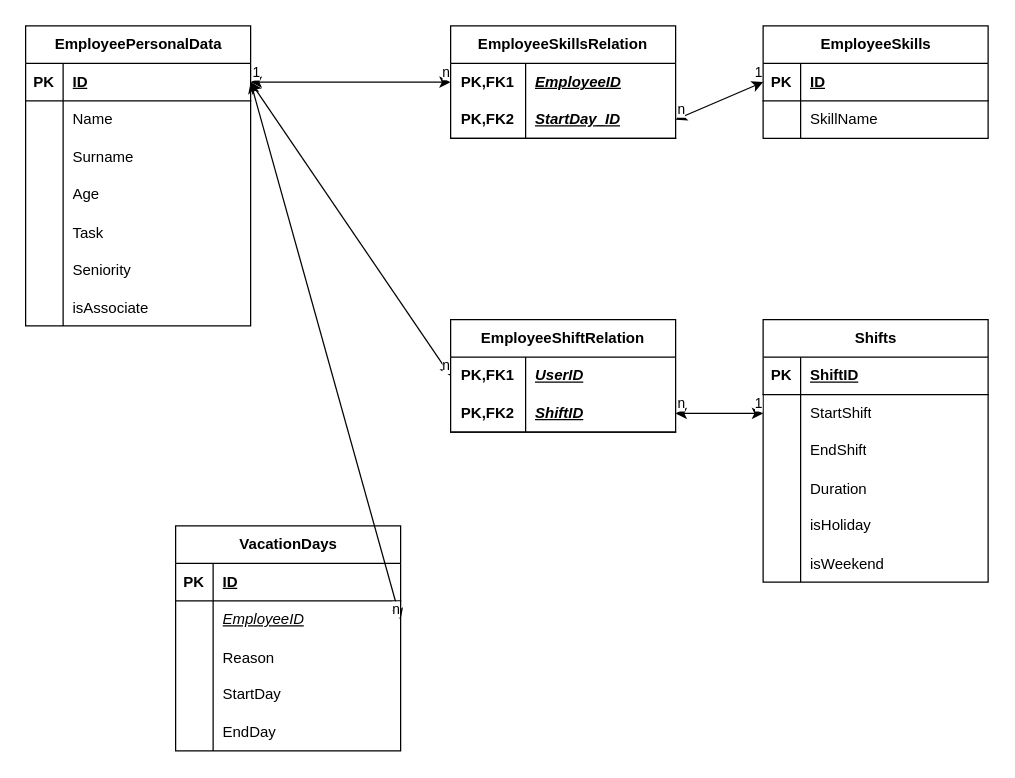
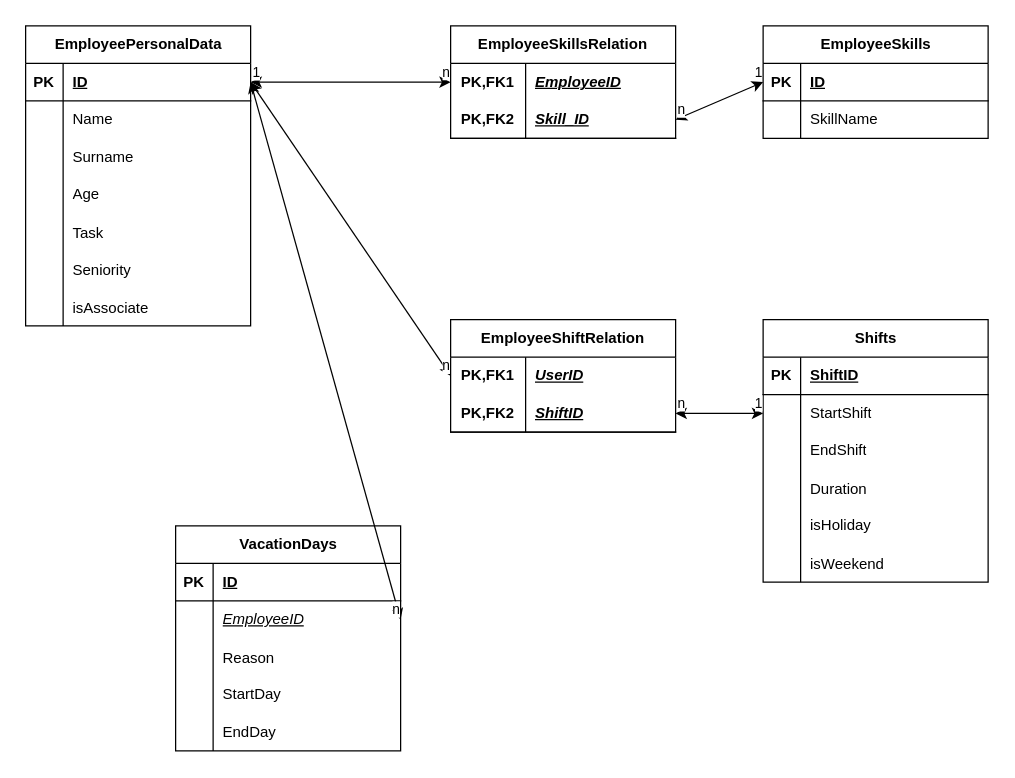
node "StartDay_ID": label "StartDay_ID" -> "Skill_ID"
